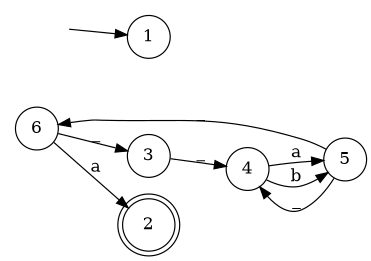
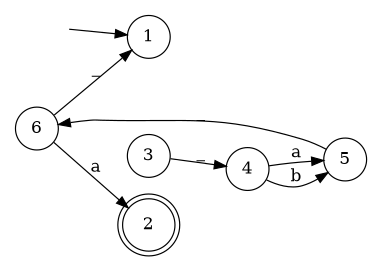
edge "6" -> "3": now "6" -> "1"
edge "5" -> "4": removed, label "_"
